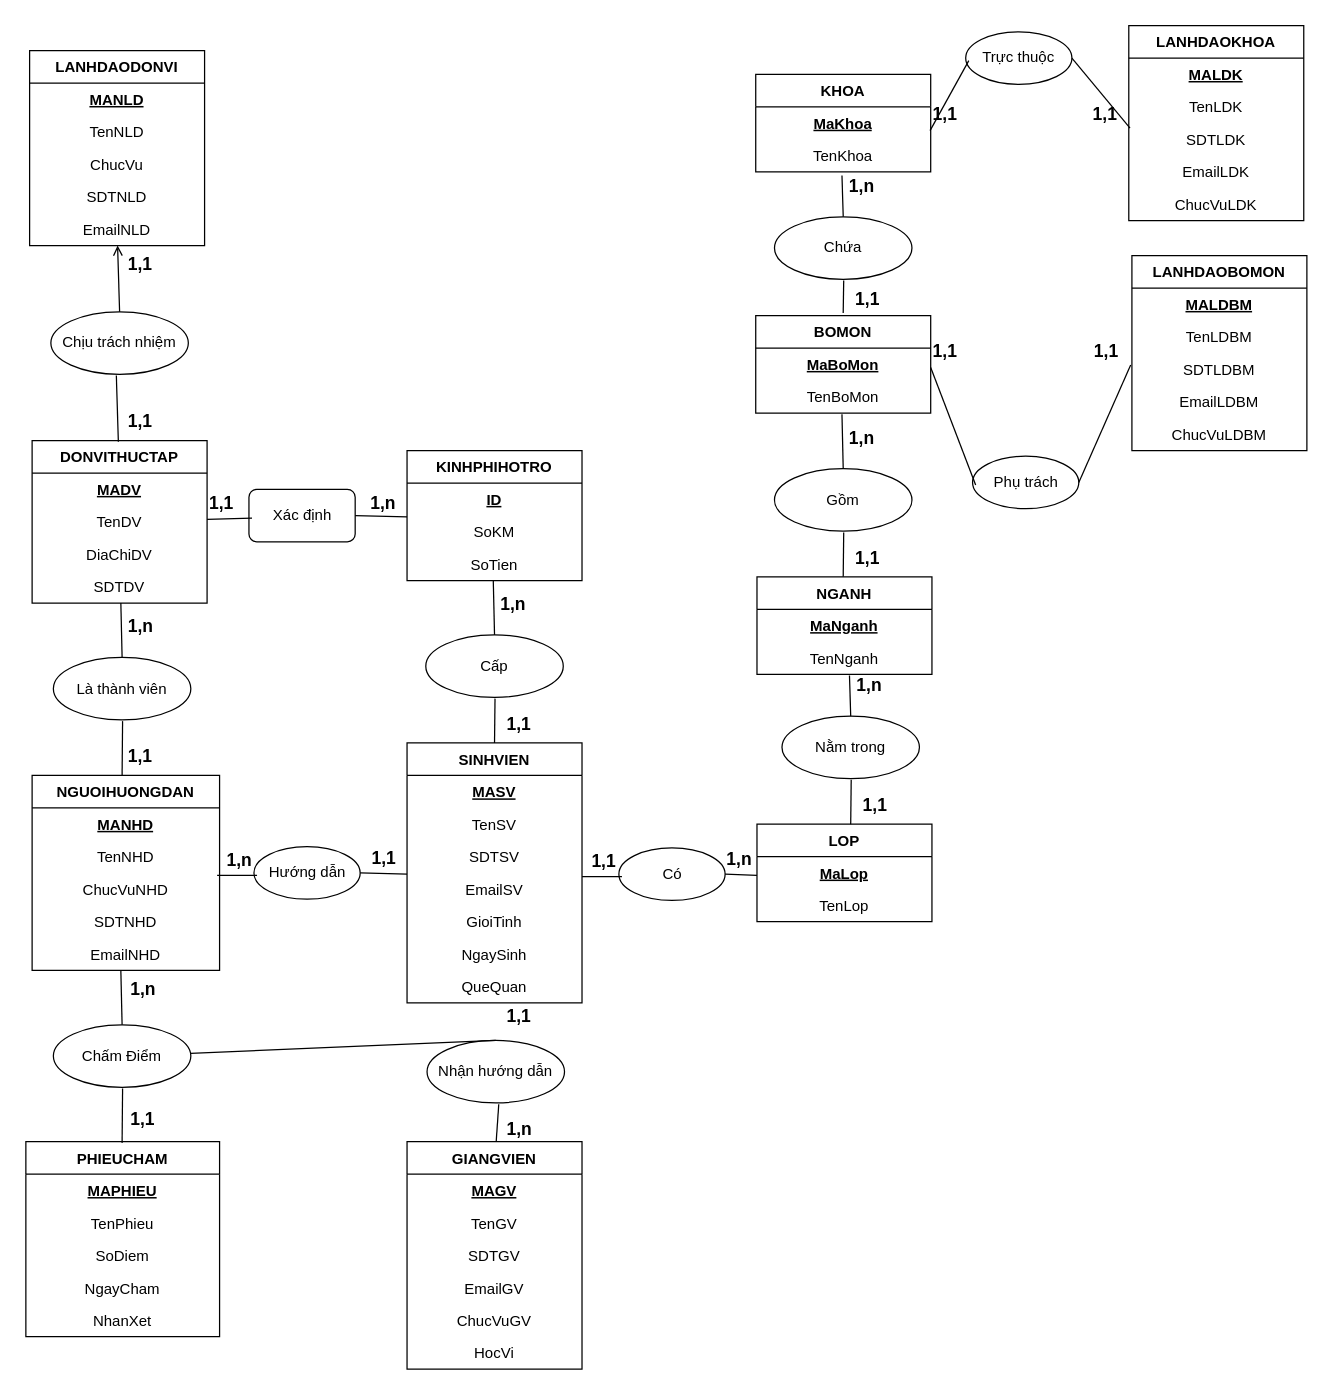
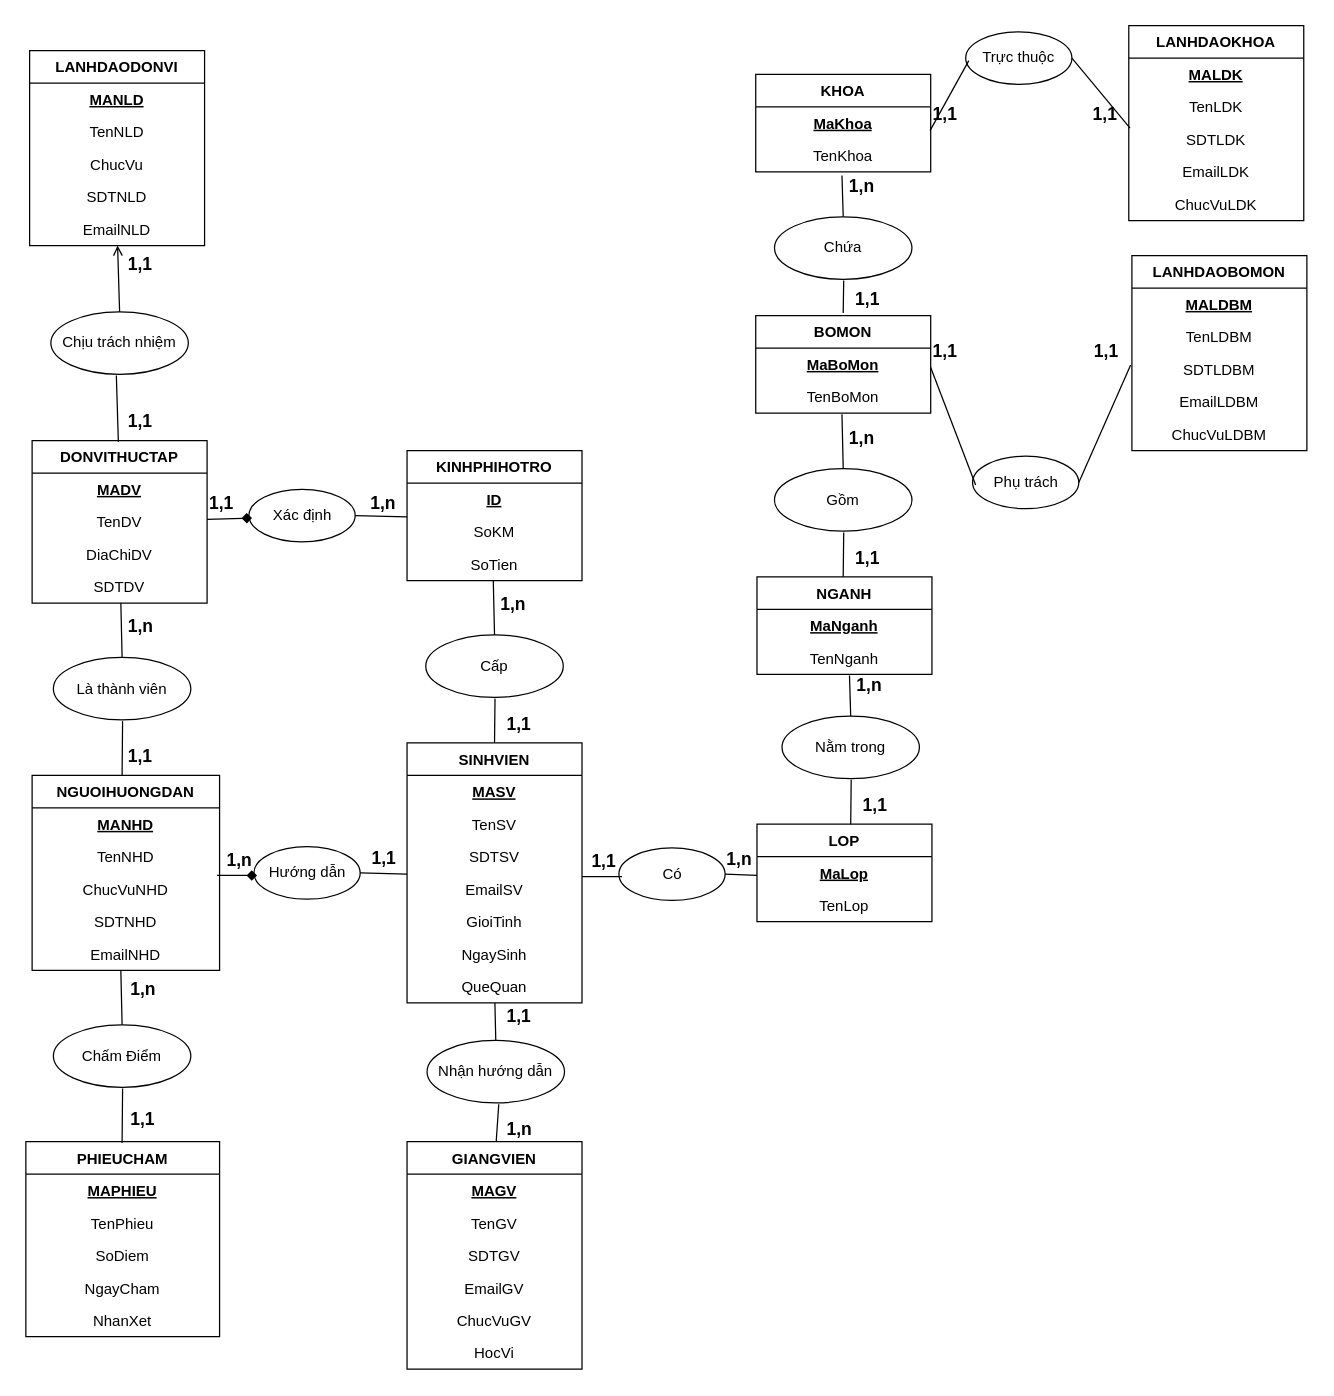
node "Xác định": shape rounded rectangle -> ellipse
edge "Xác định" -- "TenDV": arrowhead none -> diamond
edge "Hướng dẫn" -- "ChucVuNHD": arrowhead none -> diamond
edge "Chấm Điểm" -- "Nhận hướng dẫn": now "QueQuan" -- "Nhận hướng dẫn"
